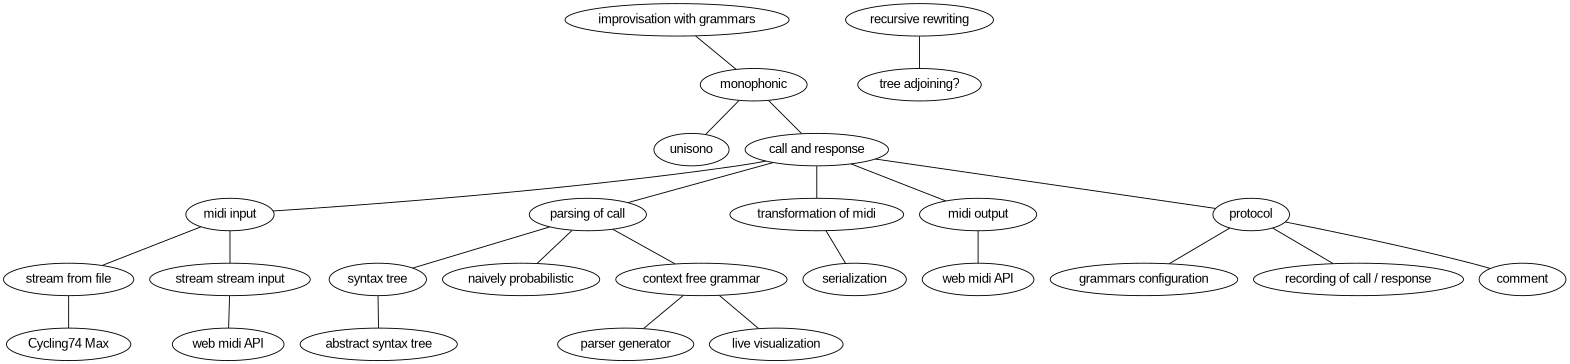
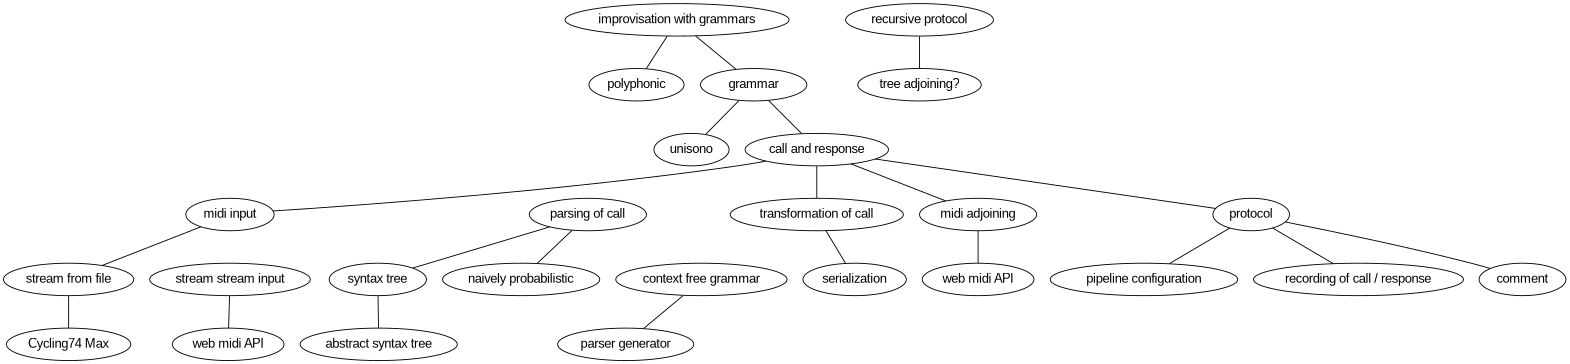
node "recursive rewriting": label "recursive rewriting" -> "recursive protocol"
node "polyphonic": added
node "monophonic": label "monophonic" -> "grammar"
edge "call and response" -- "parsing of call": removed
node "transformation of midi": label "transformation of midi" -> "transformation of call"
node "midi output": label "midi output" -> "midi adjoining"
edge "midi input" -- "stream stream input": removed
edge "parsing of call" -- "context free grammar": removed
node "grammars configuration": label "grammars configuration" -> "pipeline configuration"
node "live visualization": removed
